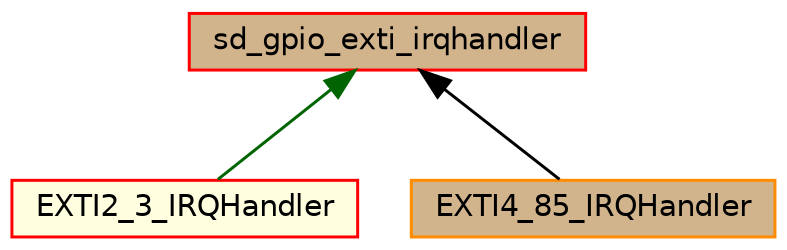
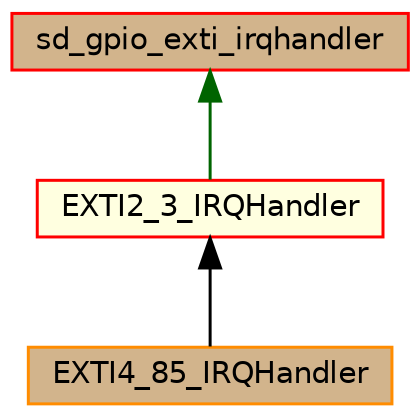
edge "EXTI4_85_IRQHandler" -> "sd_gpio_exti_irqhandler": now "EXTI4_85_IRQHandler" -> "EXTI2_3_IRQHandler"
